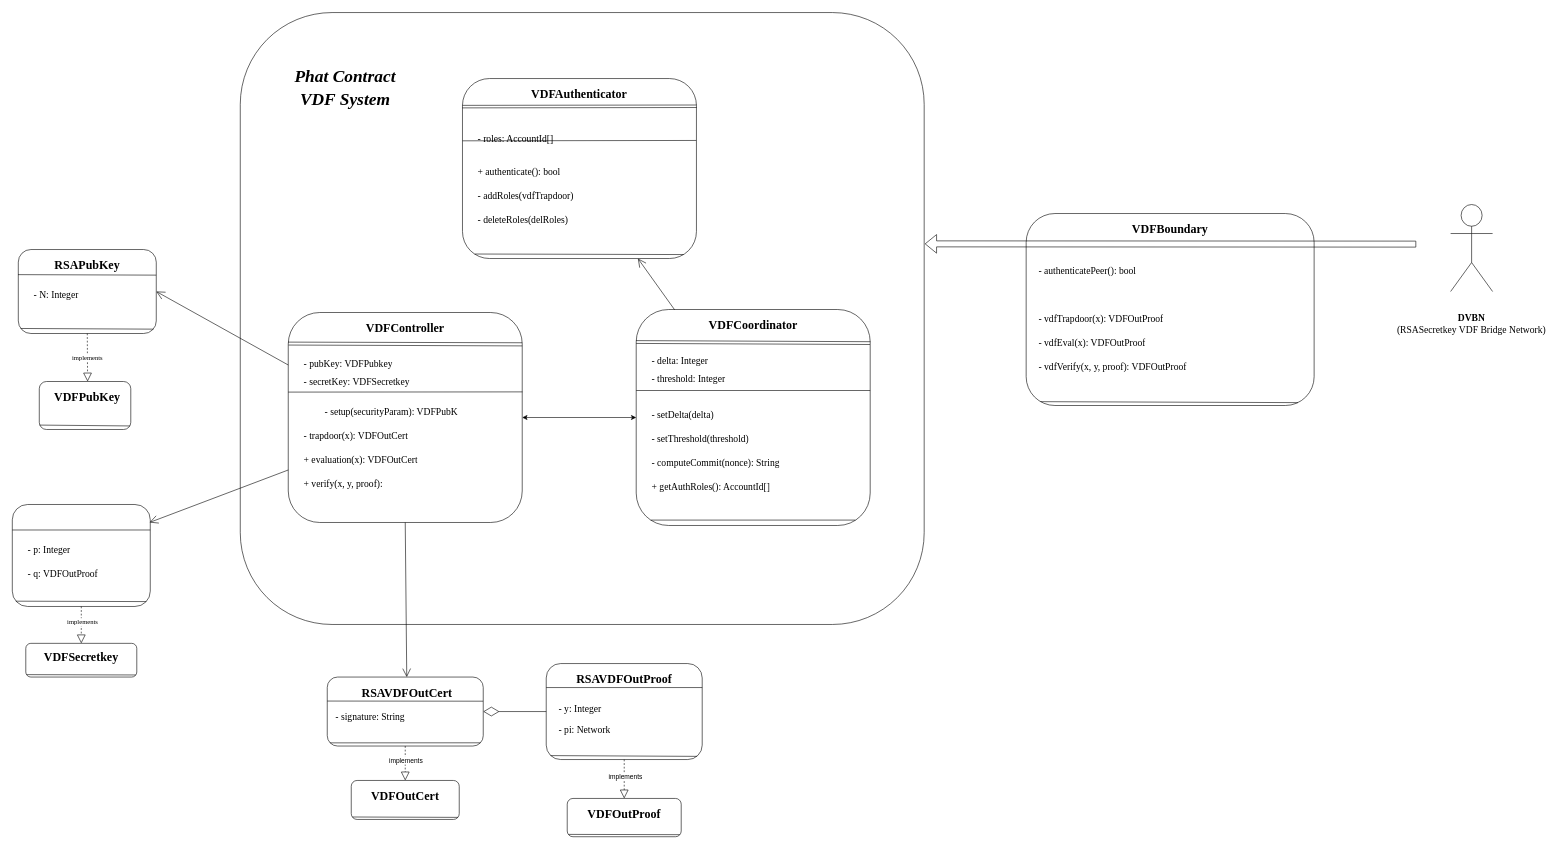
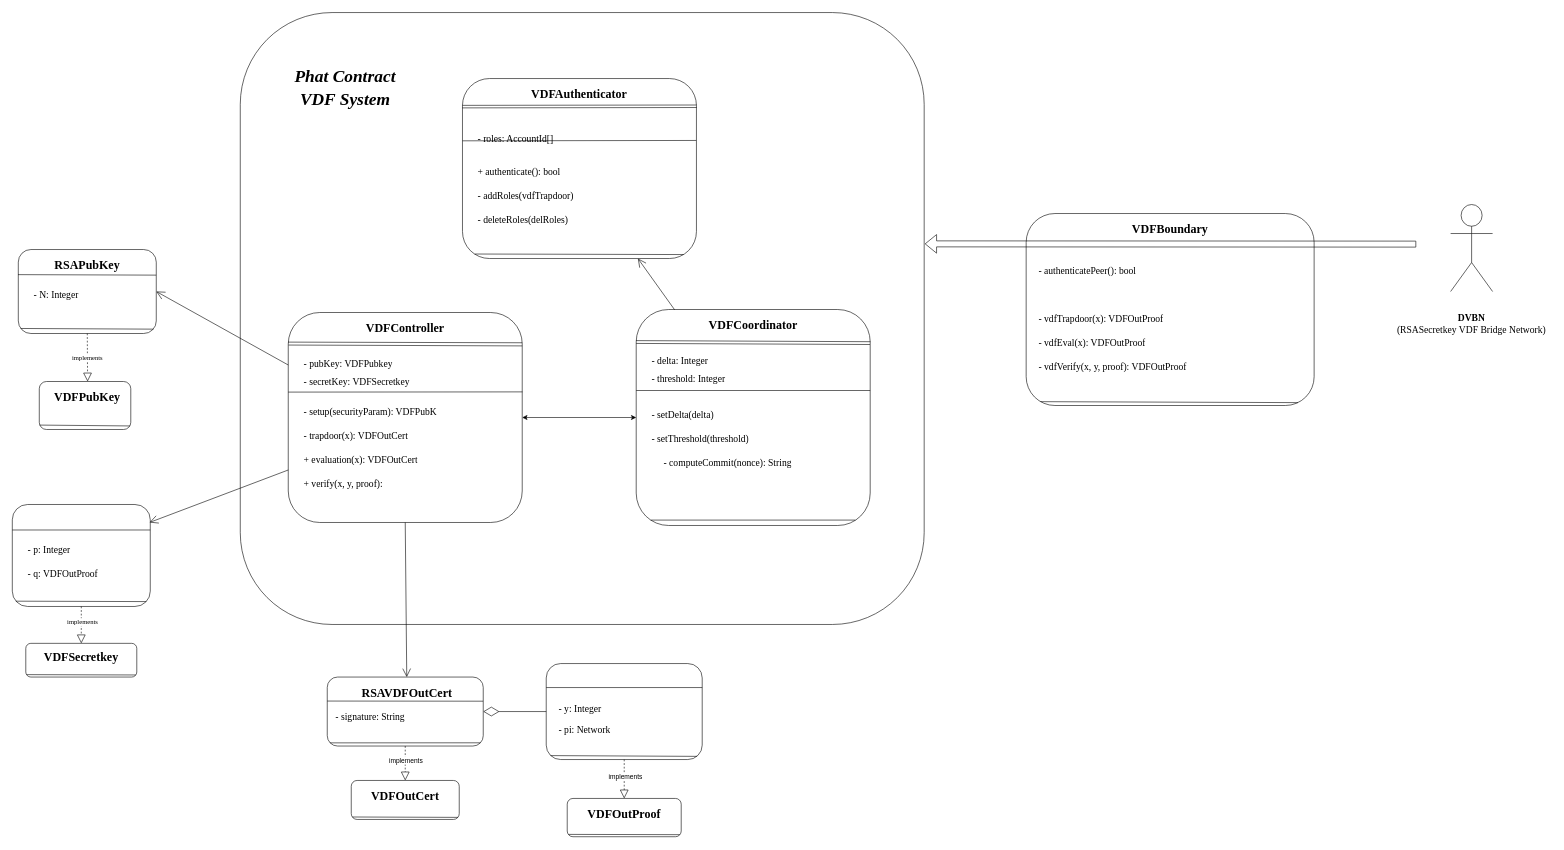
node "- setup(securityParam): VDFPubK": moved (408, 411) -> (387, 411)
node "- computeCommit(nonce): String": moved (735, 462) -> (747, 462)
node "+ getAuthRoles(): AccountId[]": removed
node "RSAVDFOutProof": removed
